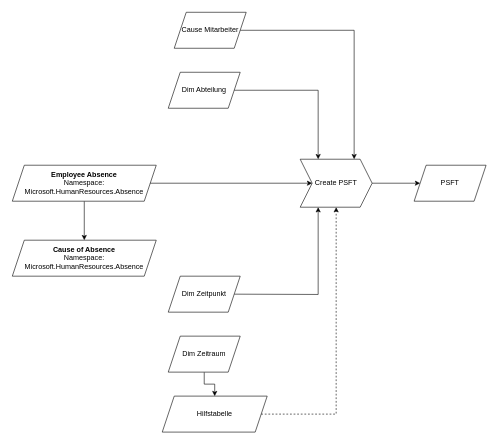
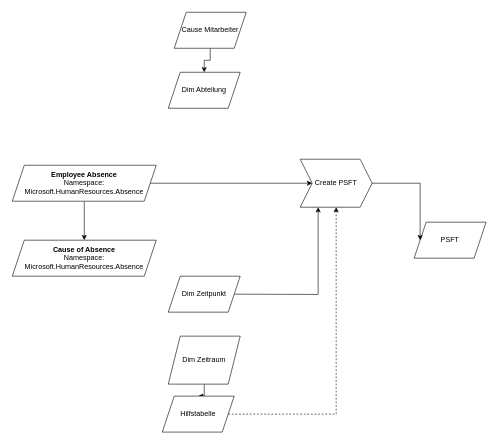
edge "Cause Mitarbeiter" -> "Create PSFT": now "Cause Mitarbeiter" -> "Dim Abteilung"
edge "Dim Abteilung" -> "Create PSFT": removed
node "PSFT": moved (450, 183) -> (450, 240)
node "Dim Zeitraum": size 72x36 -> 72x48
node "Hilfstabelle": size 105x36 -> 72x36
